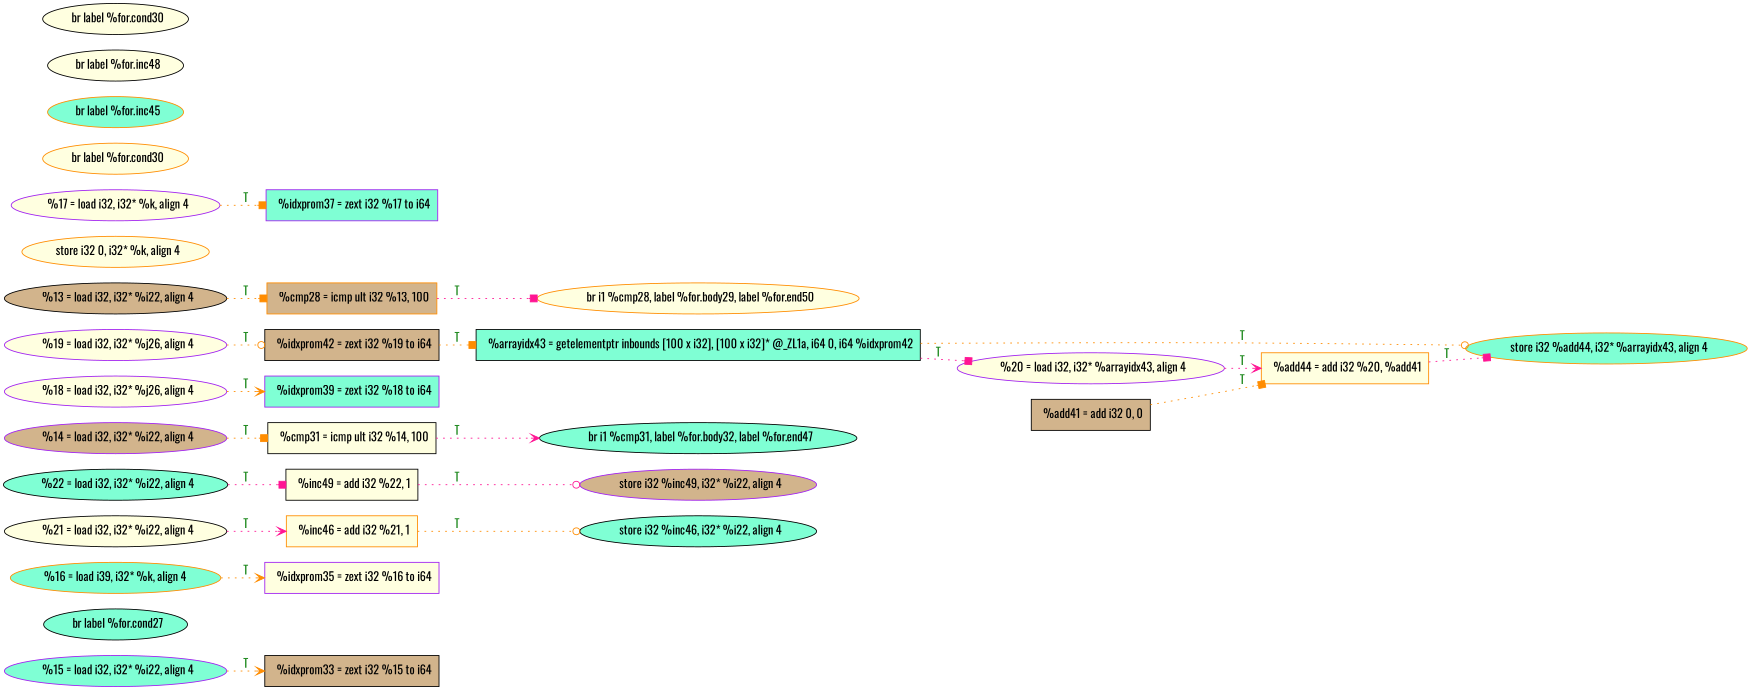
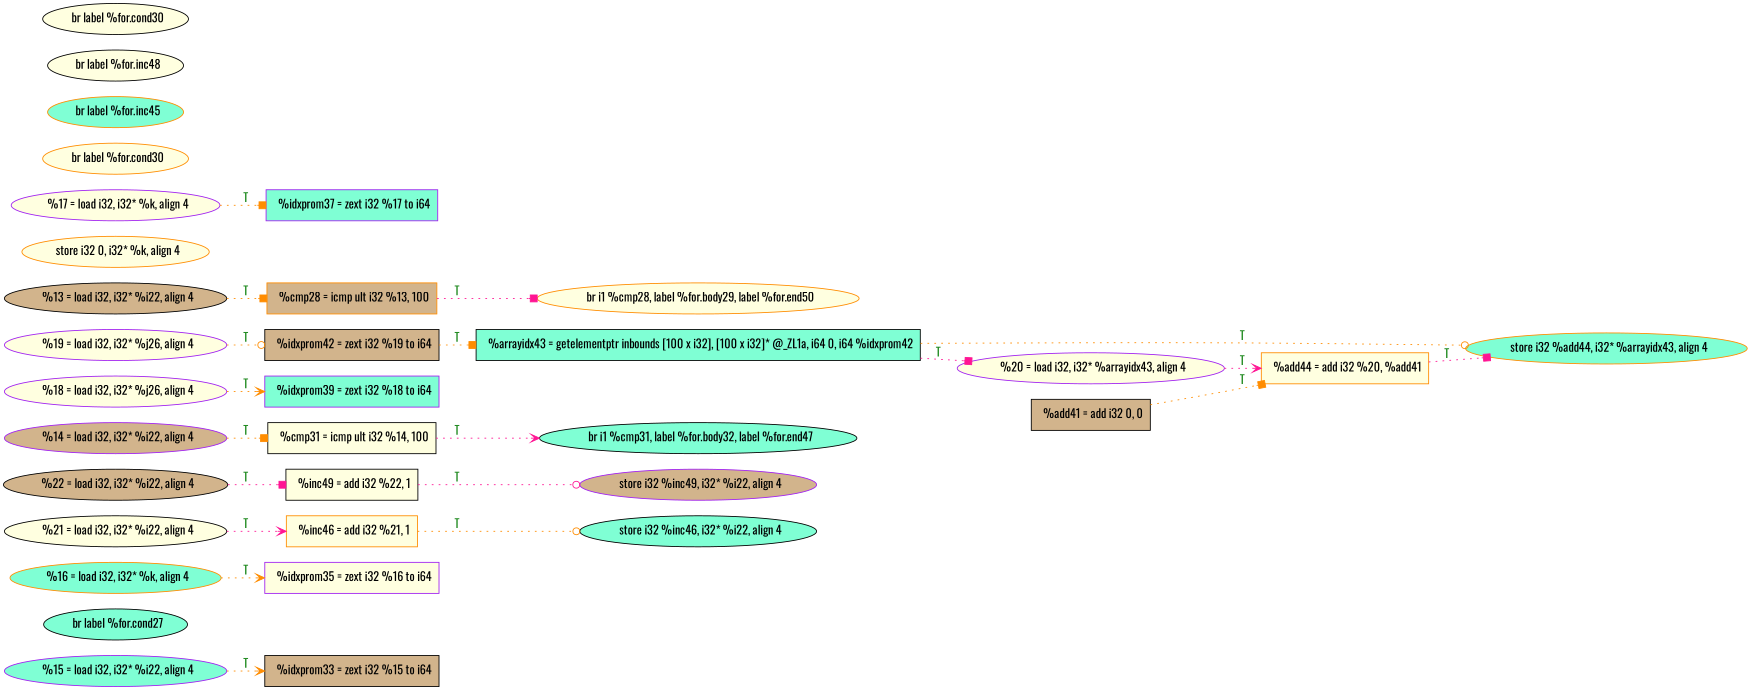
node "%22 = load i32, i32* %i22, align 4": fillcolor aquamarine -> tan
node "%16 = load i39, i32* %k, align 4": label "%16 = load i39, i32* %k, align 4" -> "%16 = load i32, i32* %k, align 4"
